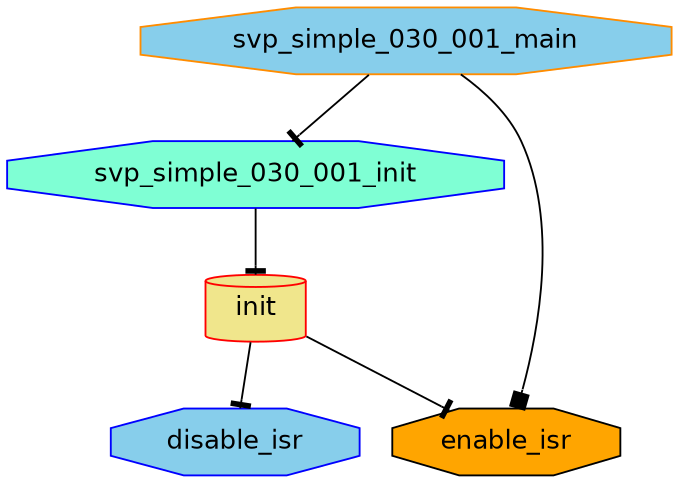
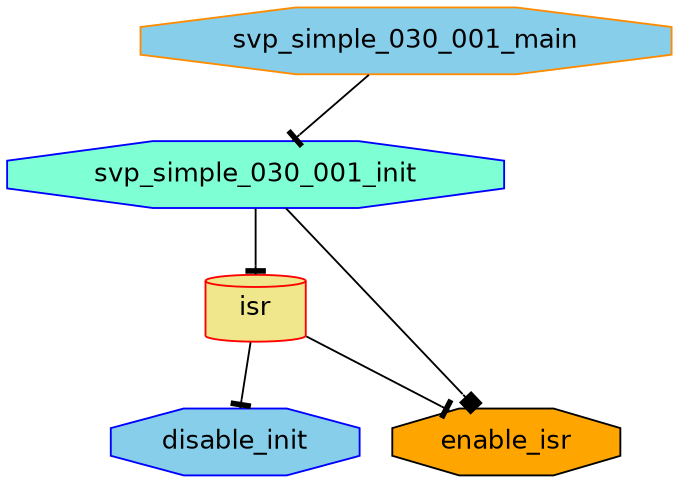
edge "svp_simple_030_001_main" -> "enable_isr": now "svp_simple_030_001_init" -> "enable_isr"
node "init": label "init" -> "isr"
node "disable_isr": label "disable_isr" -> "disable_init"
